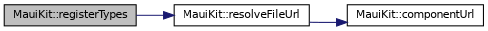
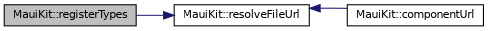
edge "MauiKit::resolveFileUrl" -> "MauiKit::componentUrl": reversed
